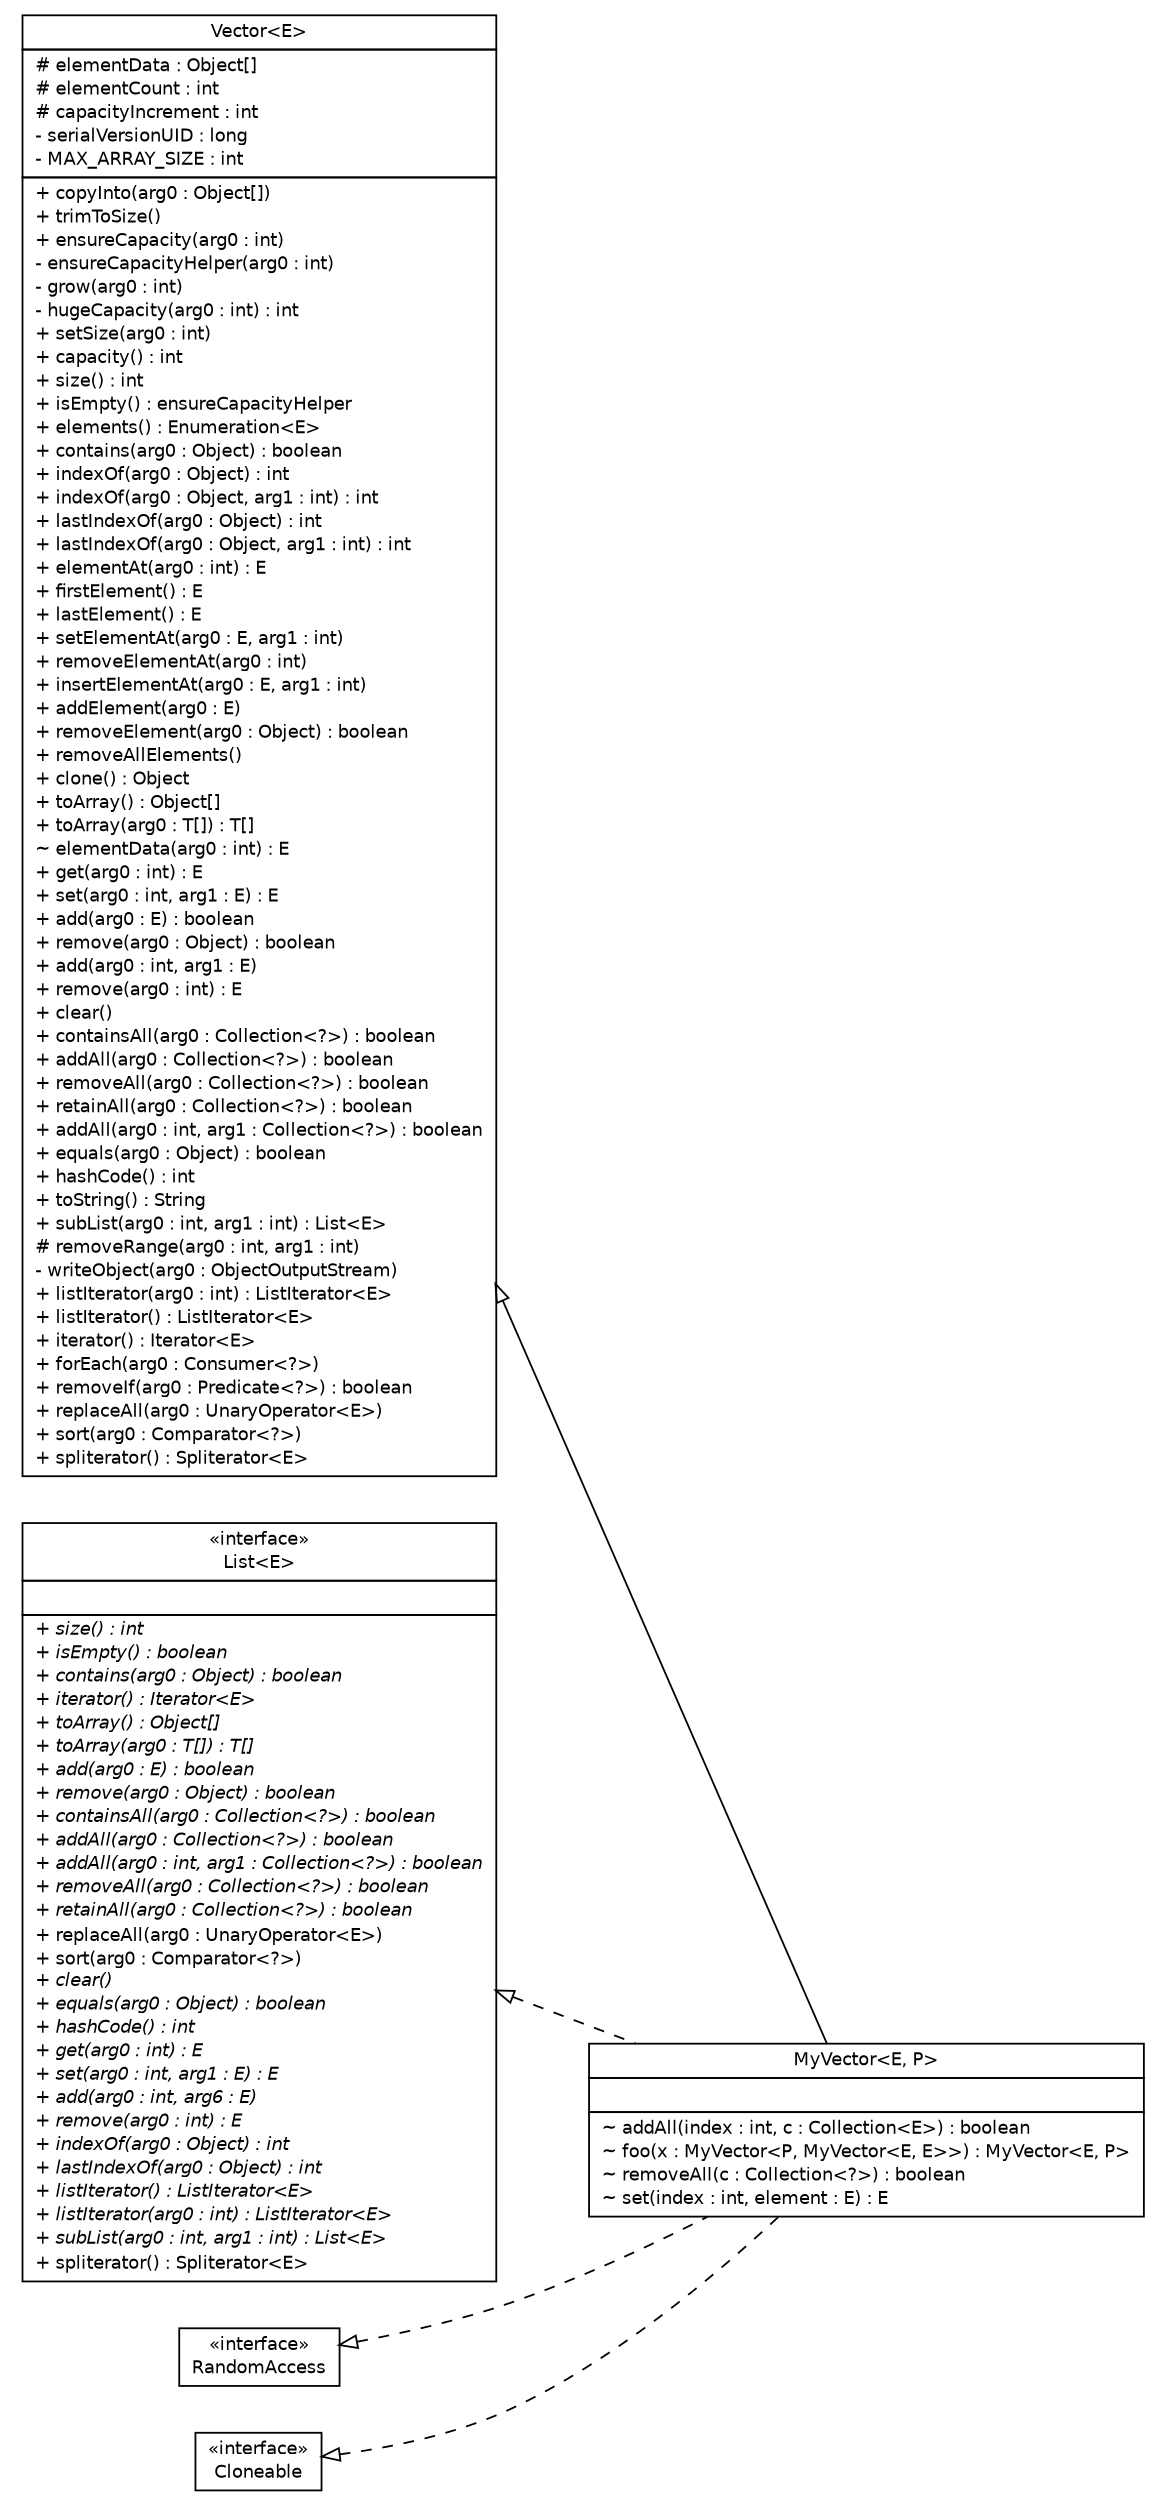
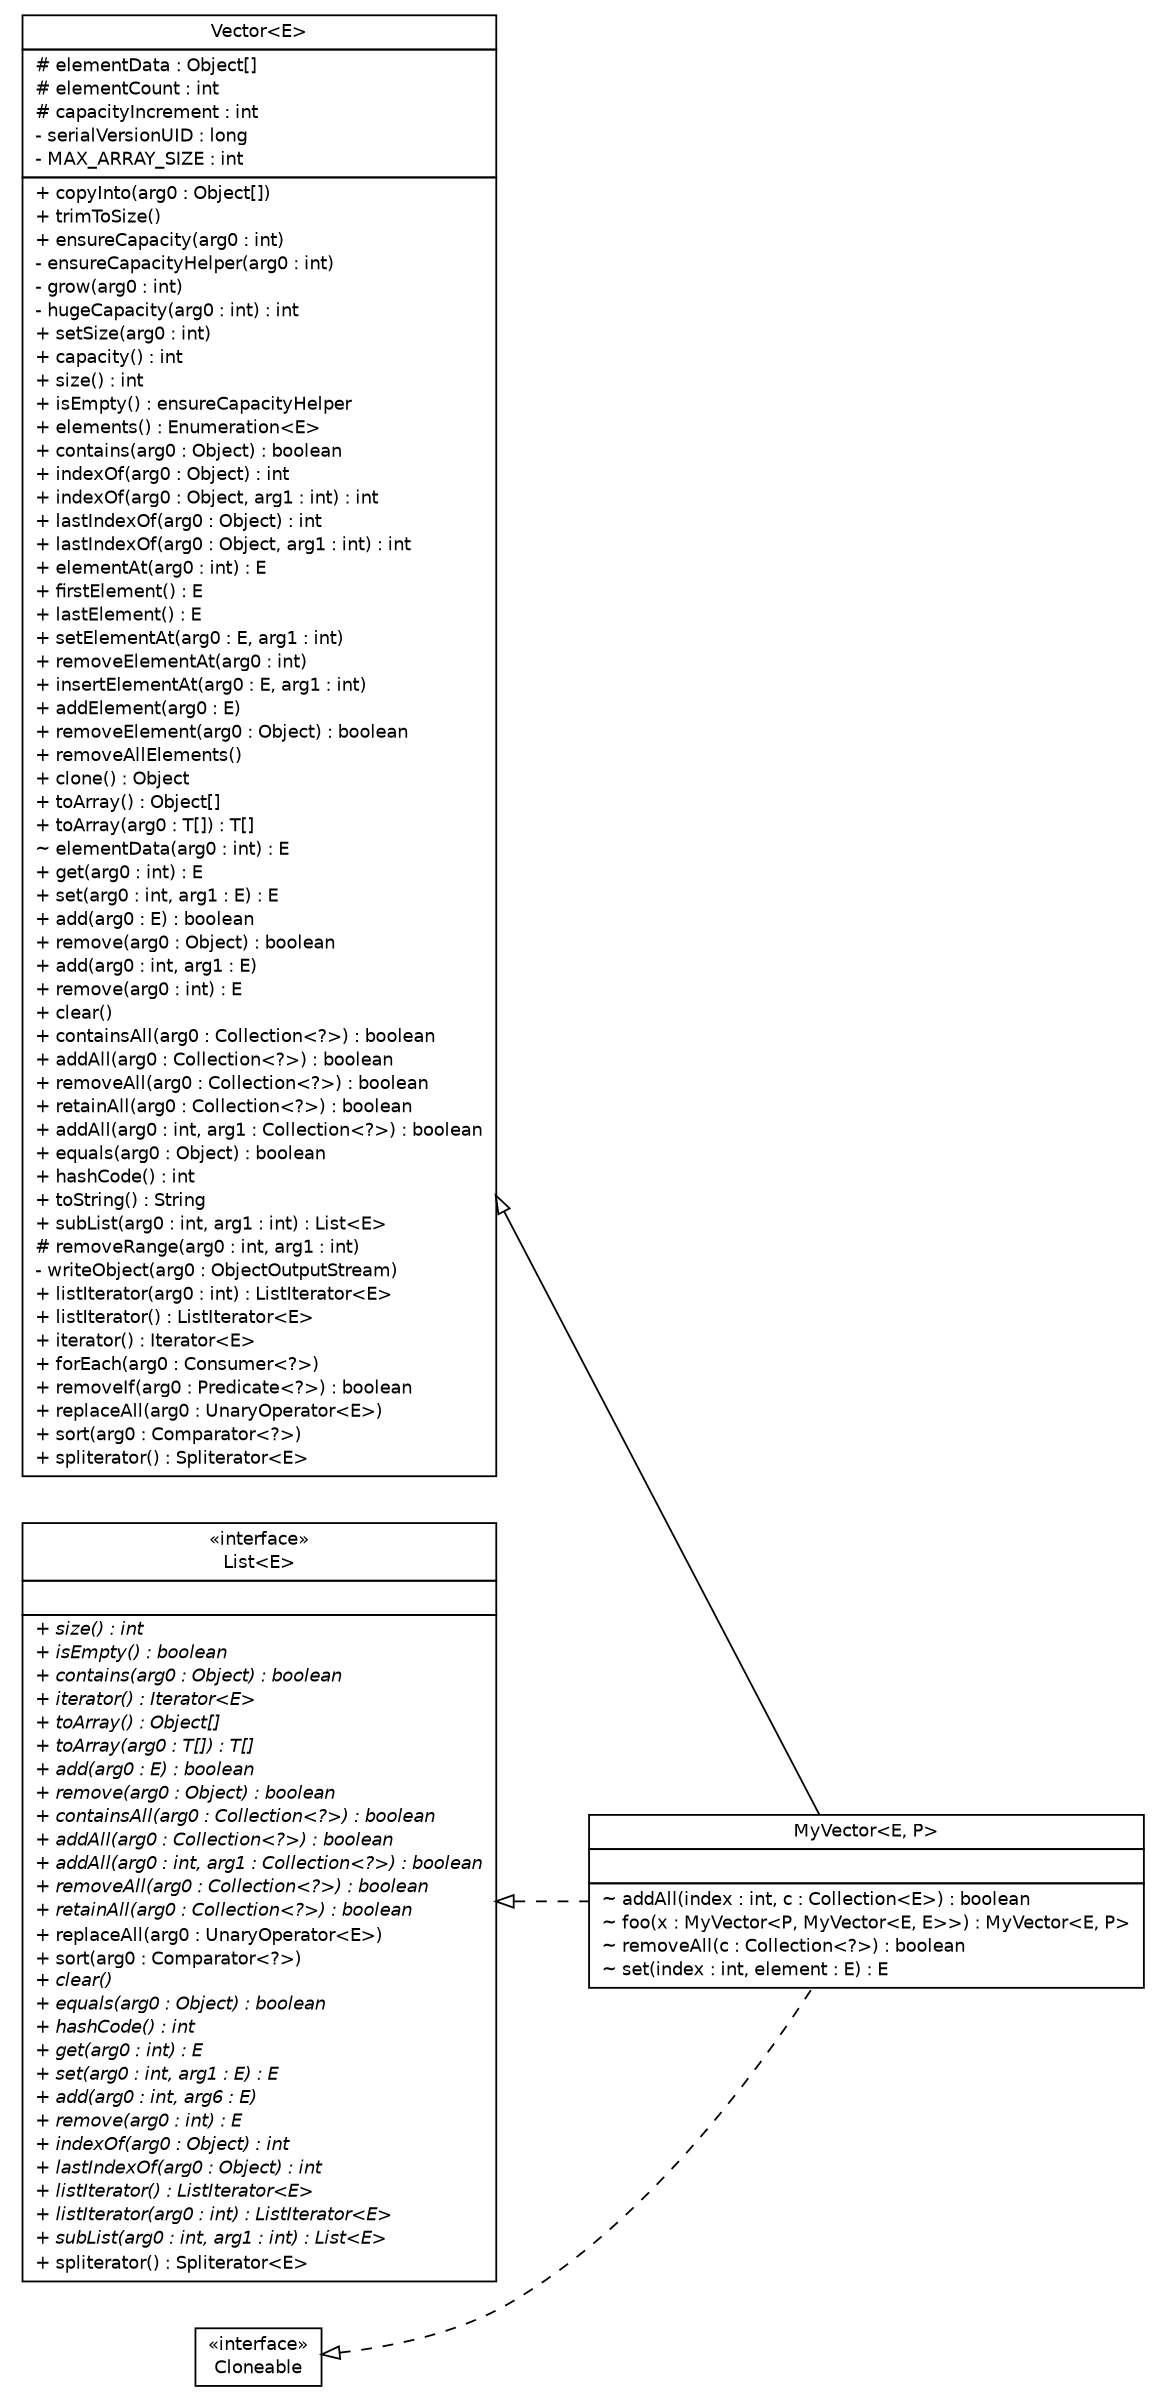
node "RandomAccess": removed
